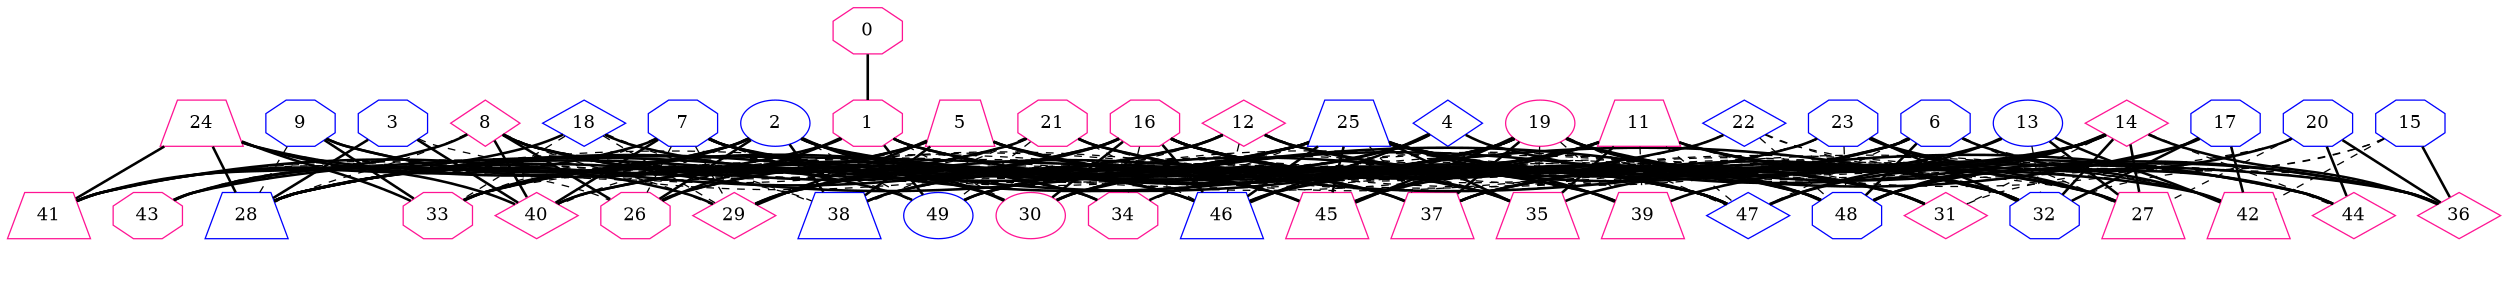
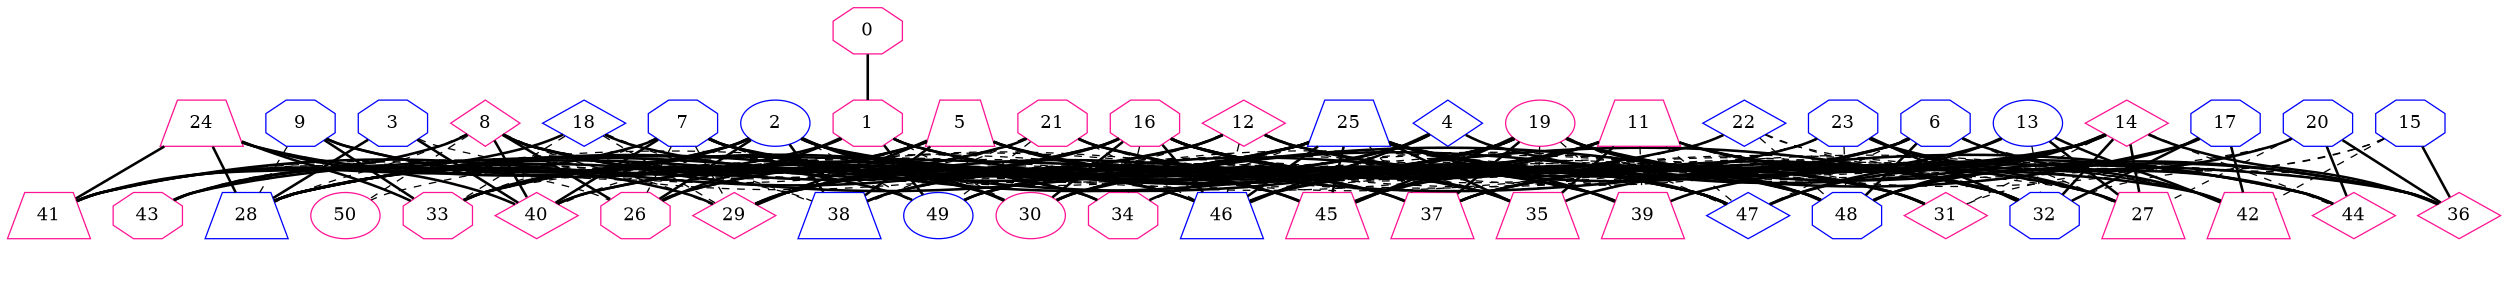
edge "25" -- "27": style bold -> dashed
node "50": added
